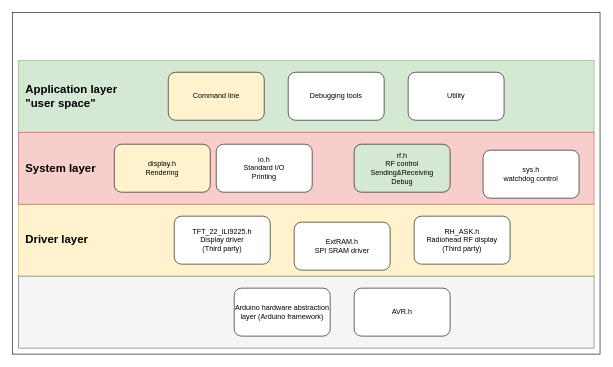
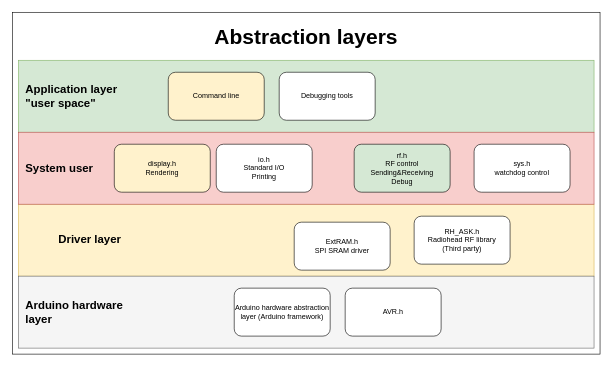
node "Abstraction layers": added
node "Debugging tools": moved (336, 96) -> (327, 96)
node "Utility": removed
node "System layer": label "System layer" -> "System user"
node "sys.h watchdog control": moved (531, 174) -> (522, 168)
node "Driver layer": moved (78, 240) -> (111, 240)
node "TFT_22_ILI9225.h Display driver (Third party)": removed
node "RH_ASK.h Radiohead RF display (Third party)": label "RH_ASK.h Radiohead RF display (Third party)" -> "RH_ASK.h Radiohead RF library (Third party)"
node "Arduino hardware layer": added
node "AVR.h": moved (402, 312) -> (393, 312)
